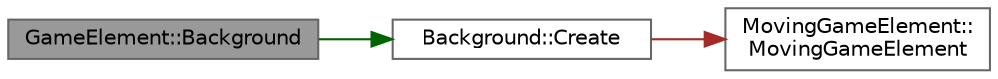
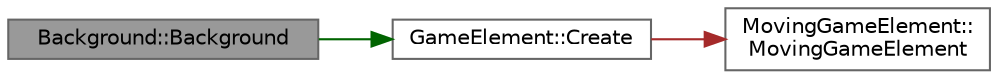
node "GameElement::Background": label "GameElement::Background" -> "Background::Background"
node "Background::Create": label "Background::Create" -> "GameElement::Create"
